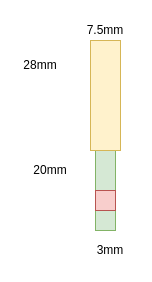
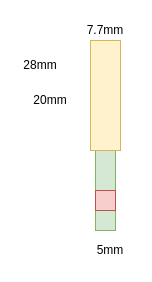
node "7.5mm": label "7.5mm" -> "7.7mm"
node "20mm": moved (51, 171) -> (51, 101)
node "3mm": label "3mm" -> "5mm"
